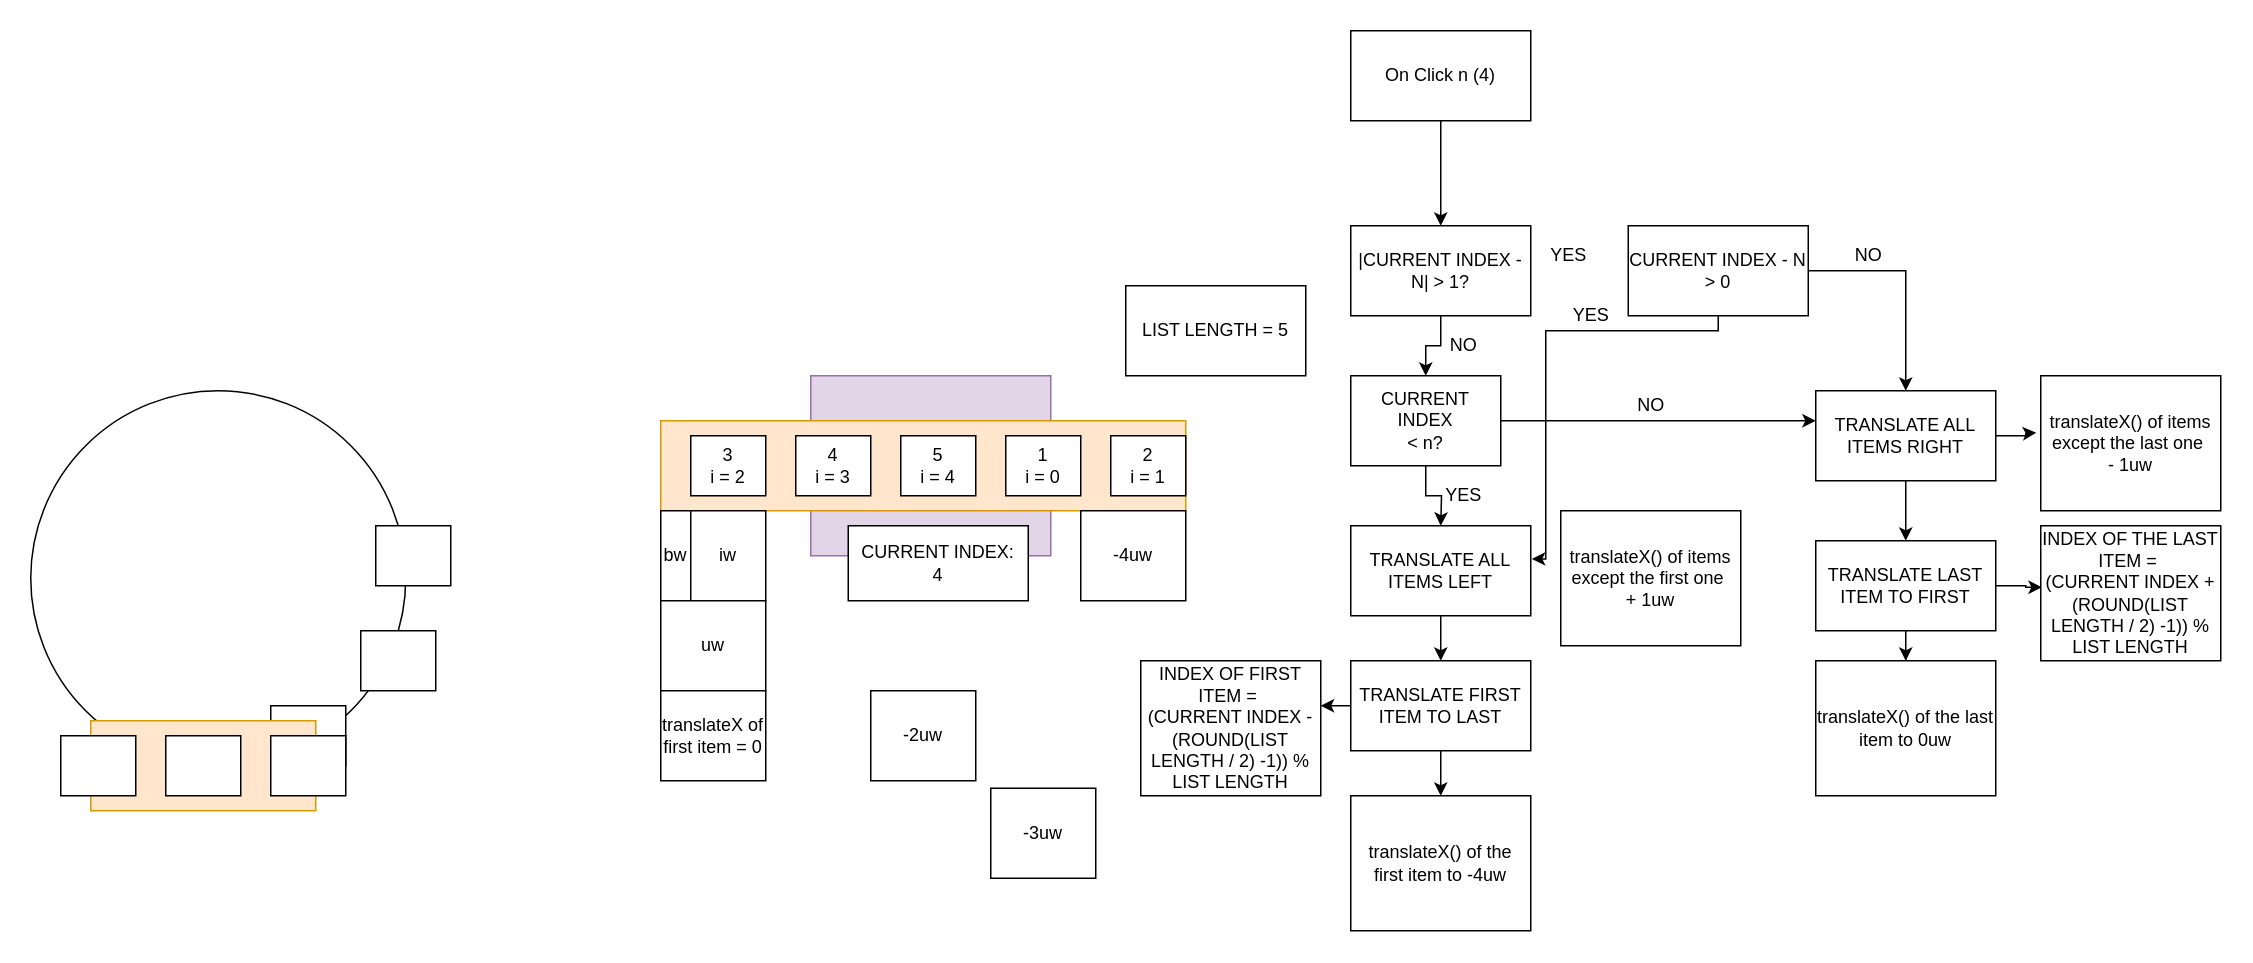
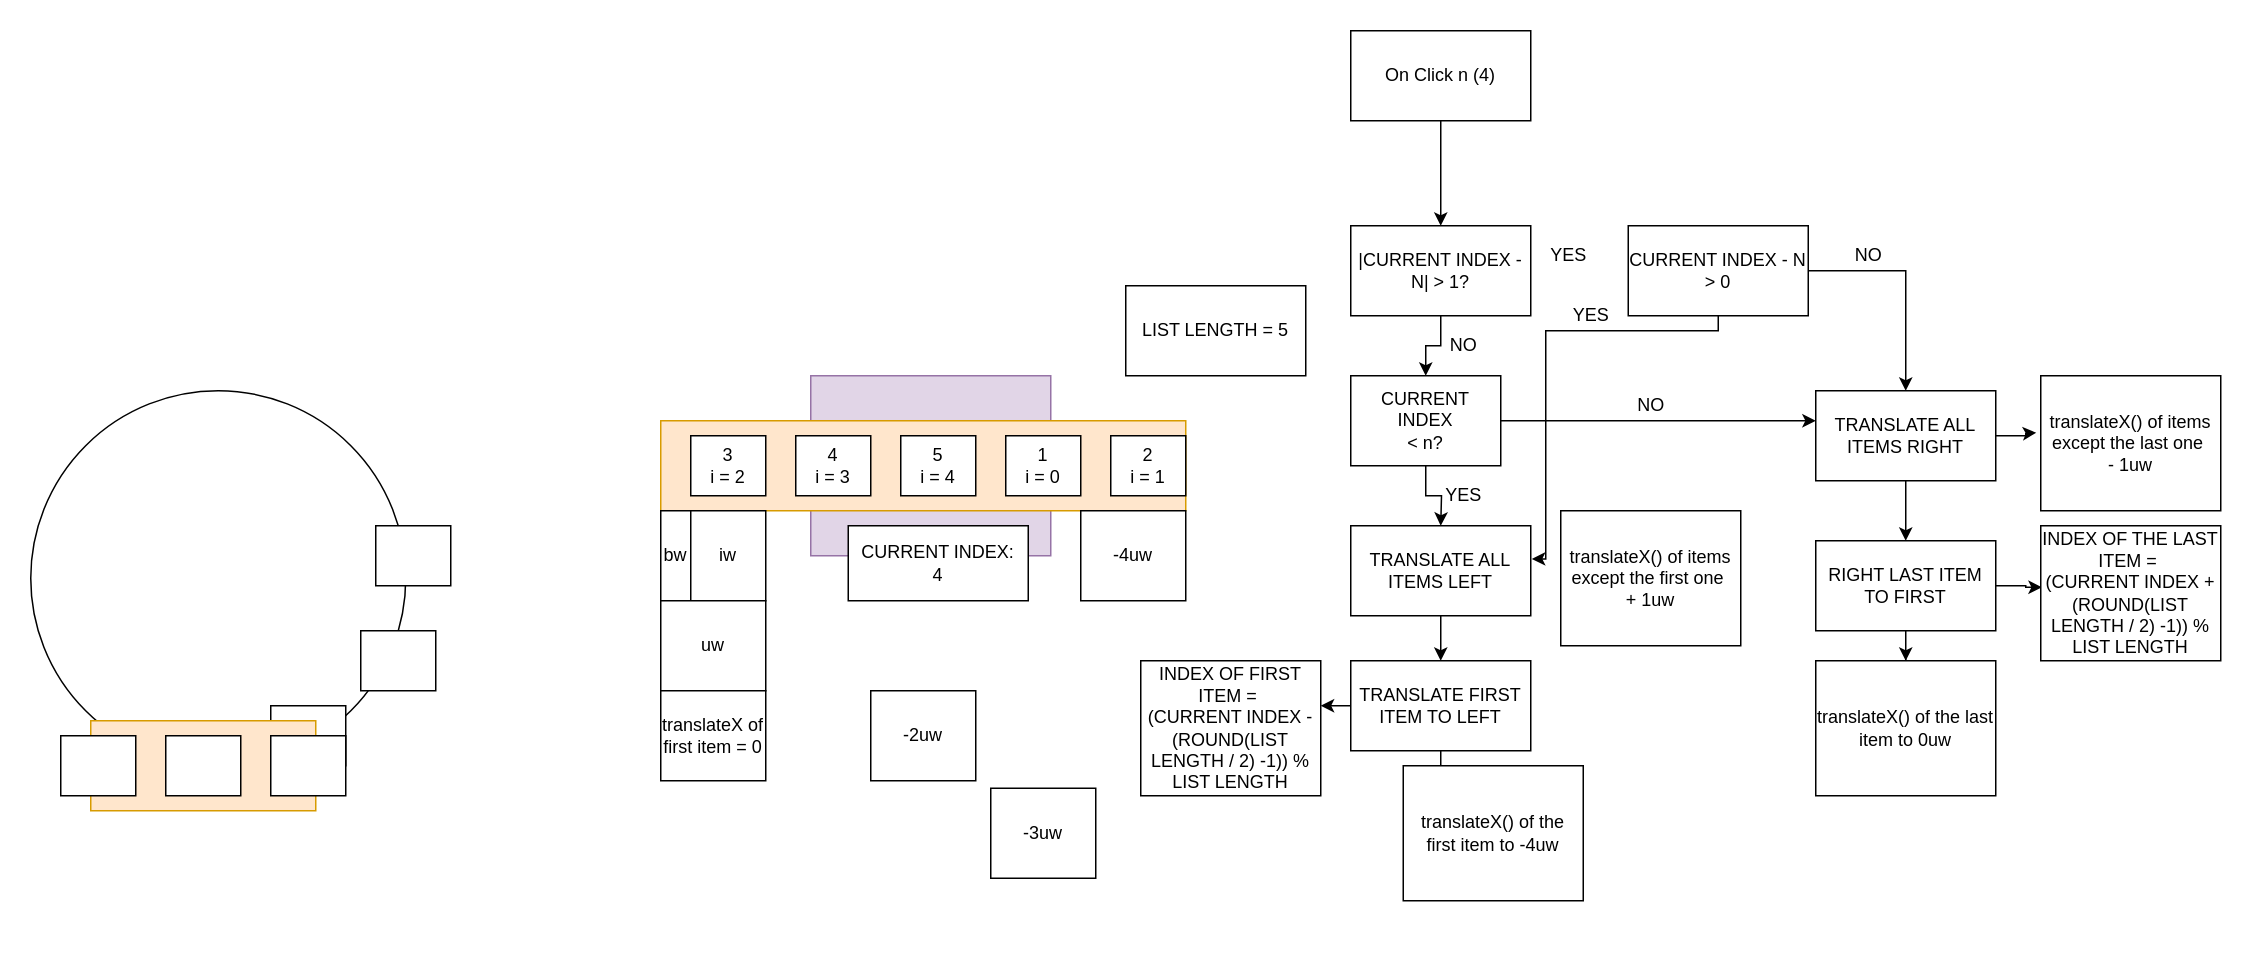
node "TRANSLATE LAST ITEM TO FIRST": label "TRANSLATE LAST ITEM TO FIRST" -> "RIGHT LAST ITEM TO FIRST"
node "TRANSLATE FIRST ITEM TO LAST": label "TRANSLATE FIRST ITEM TO LAST" -> "TRANSLATE FIRST ITEM TO LEFT"
node "translateX() of the first item to -4uw": moved (1441, 863) -> (1493, 833)
